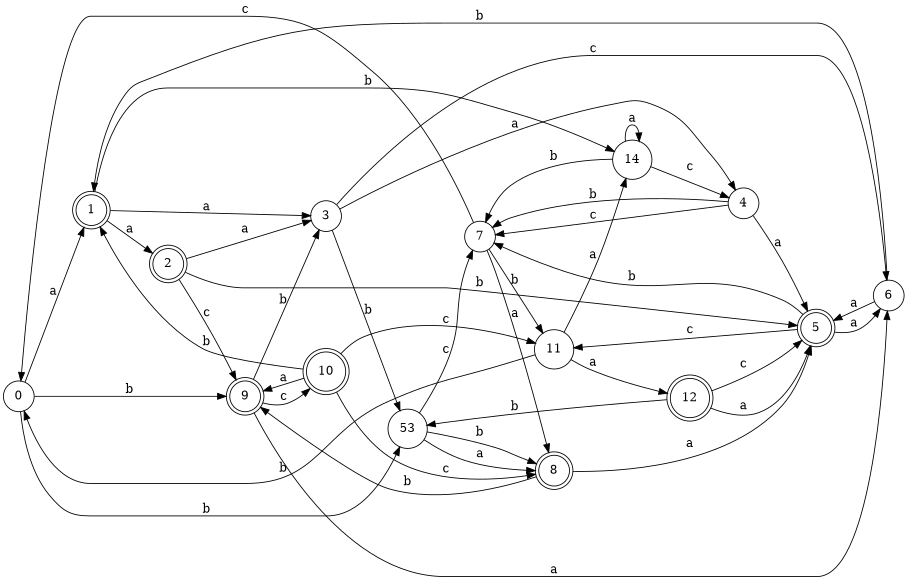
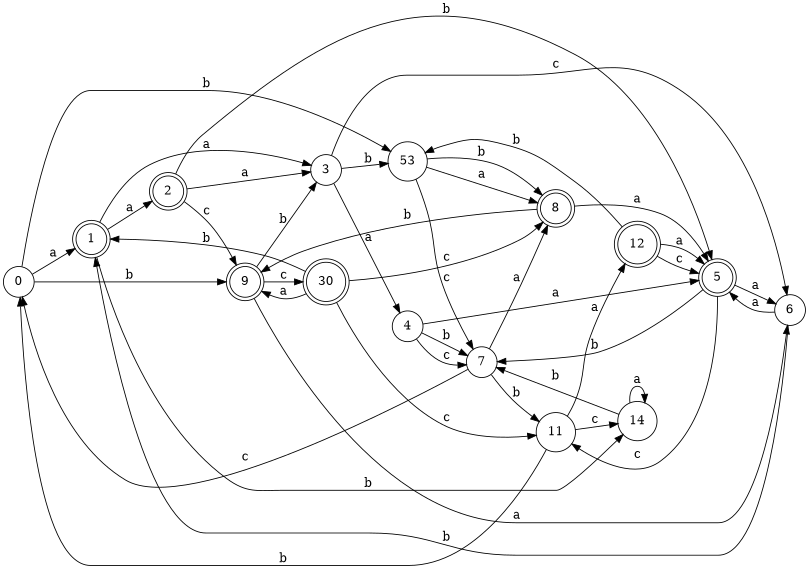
edge "14" -> "4": removed, label "c"
edge "11" -> "14": label "a" -> "c"
node "10": label "10" -> "30"
